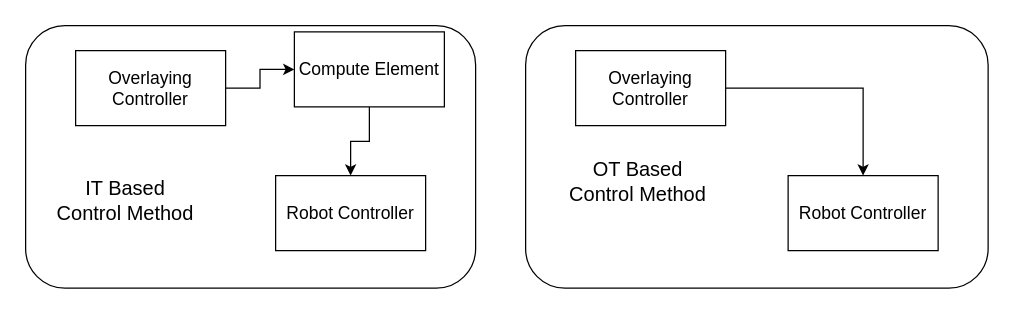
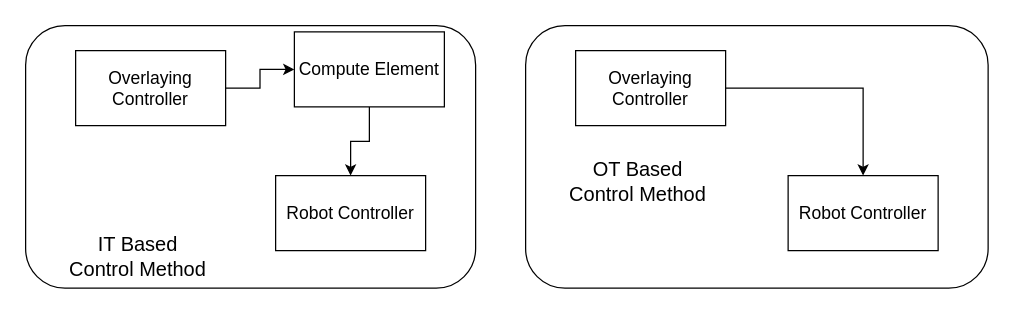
node "IT Based Control Method": moved (126, 201) -> (138, 257)
